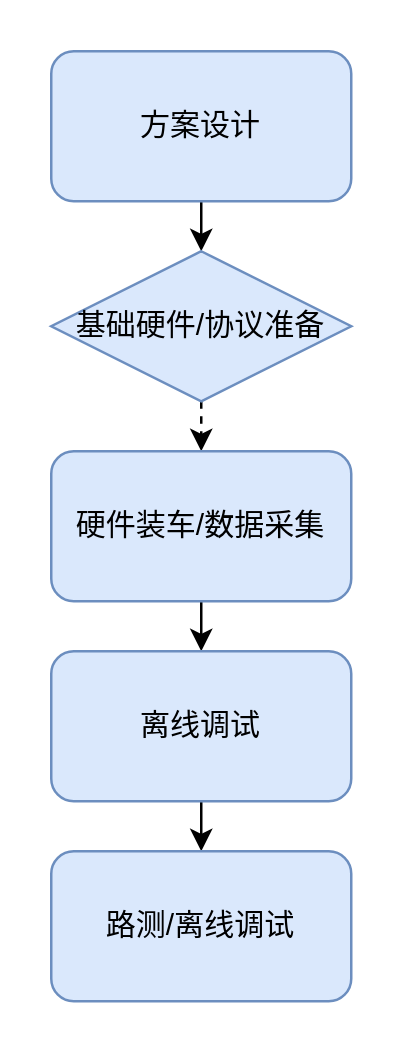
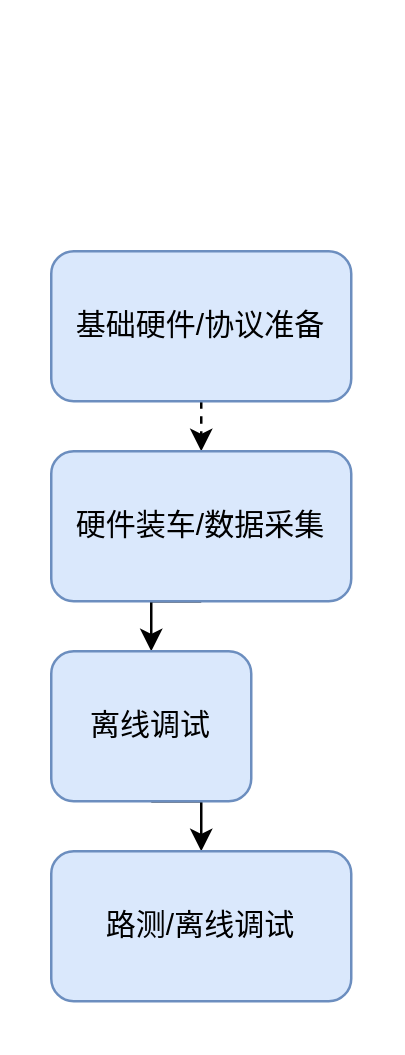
node "方案设计": removed
edge "方案设计" -> "基础硬件/协议准备": removed
node "基础硬件/协议准备": shape diamond -> rounded rectangle
node "离线调试": size 300x150 -> 200x150
